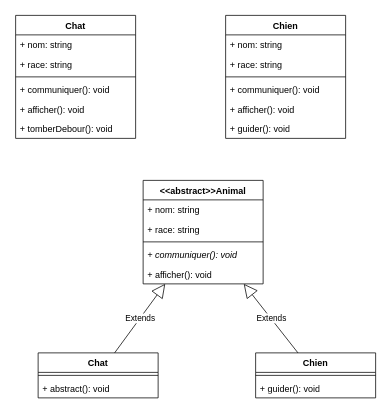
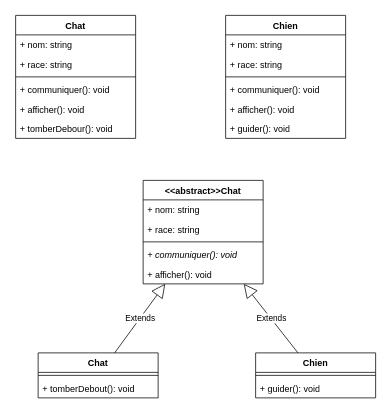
node "<<abstract>>Animal": label "<<abstract>>Animal" -> "<<abstract>>Chat"
node "+ abstract(): void": label "+ abstract(): void" -> "+ tomberDebout(): void"
